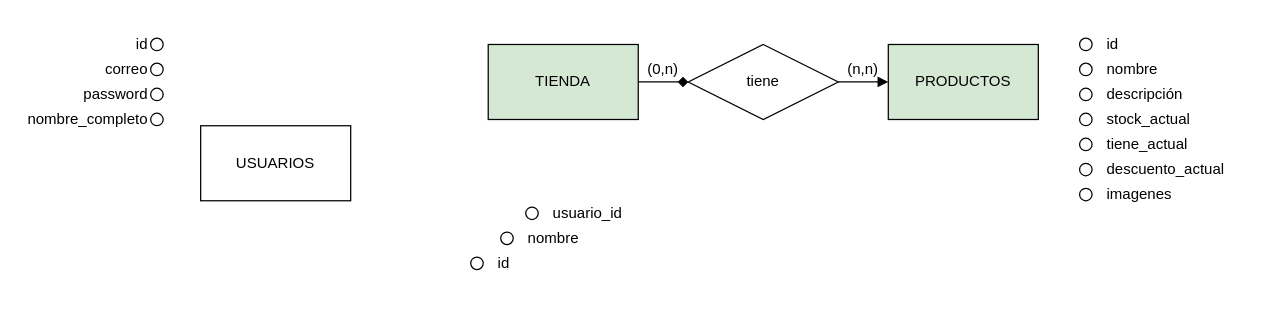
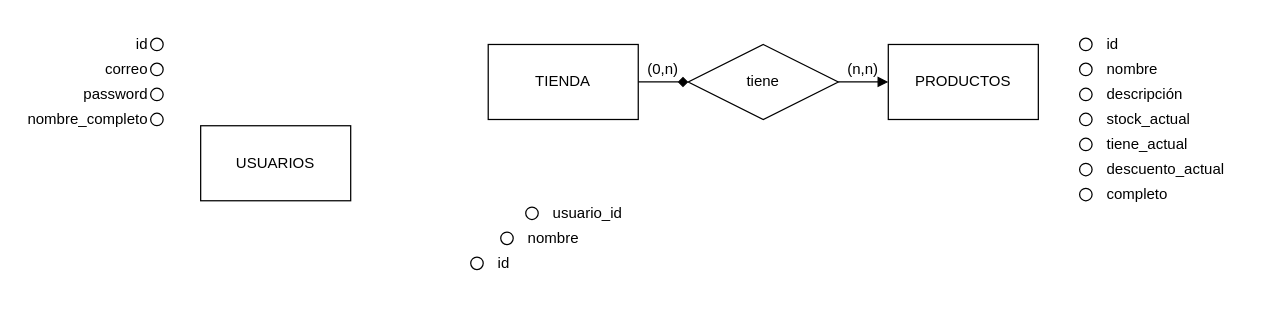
node "TIENDA": fillcolor #d5e8d4 -> #ffffff
node "PRODUCTOS": fillcolor #d5e8d4 -> #ffffff
node "imagenes": label "imagenes" -> "completo"
